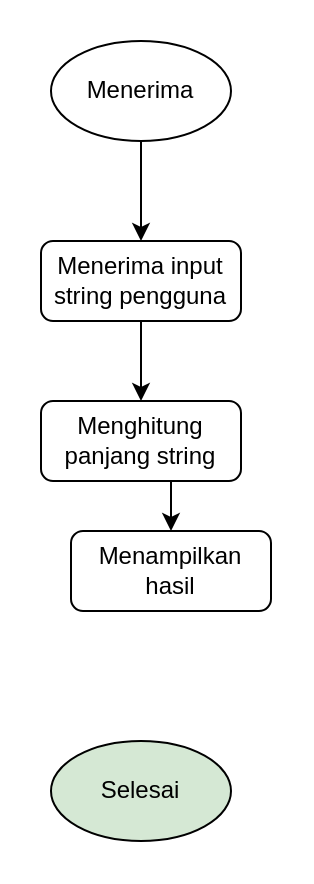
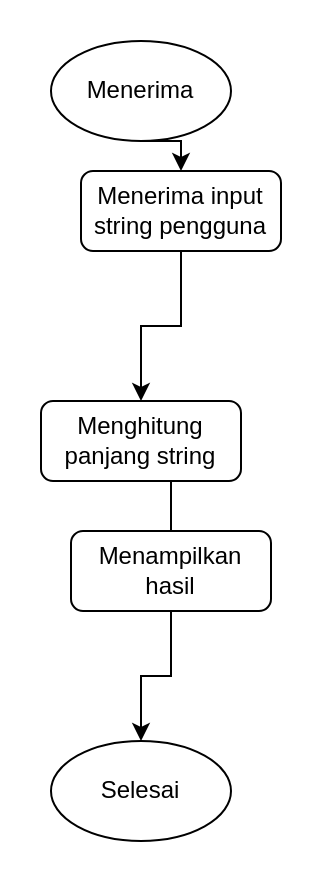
node "Menerima input string pengguna": moved (141, 281) -> (181, 211)
edge "Menghitung panjang string" -> "Menampilkan hasil": arrowhead classic -> none
edge "Menampilkan hasil" -> "Selesai": added
node "Selesai": fillcolor #d5e8d4 -> #ffffff
